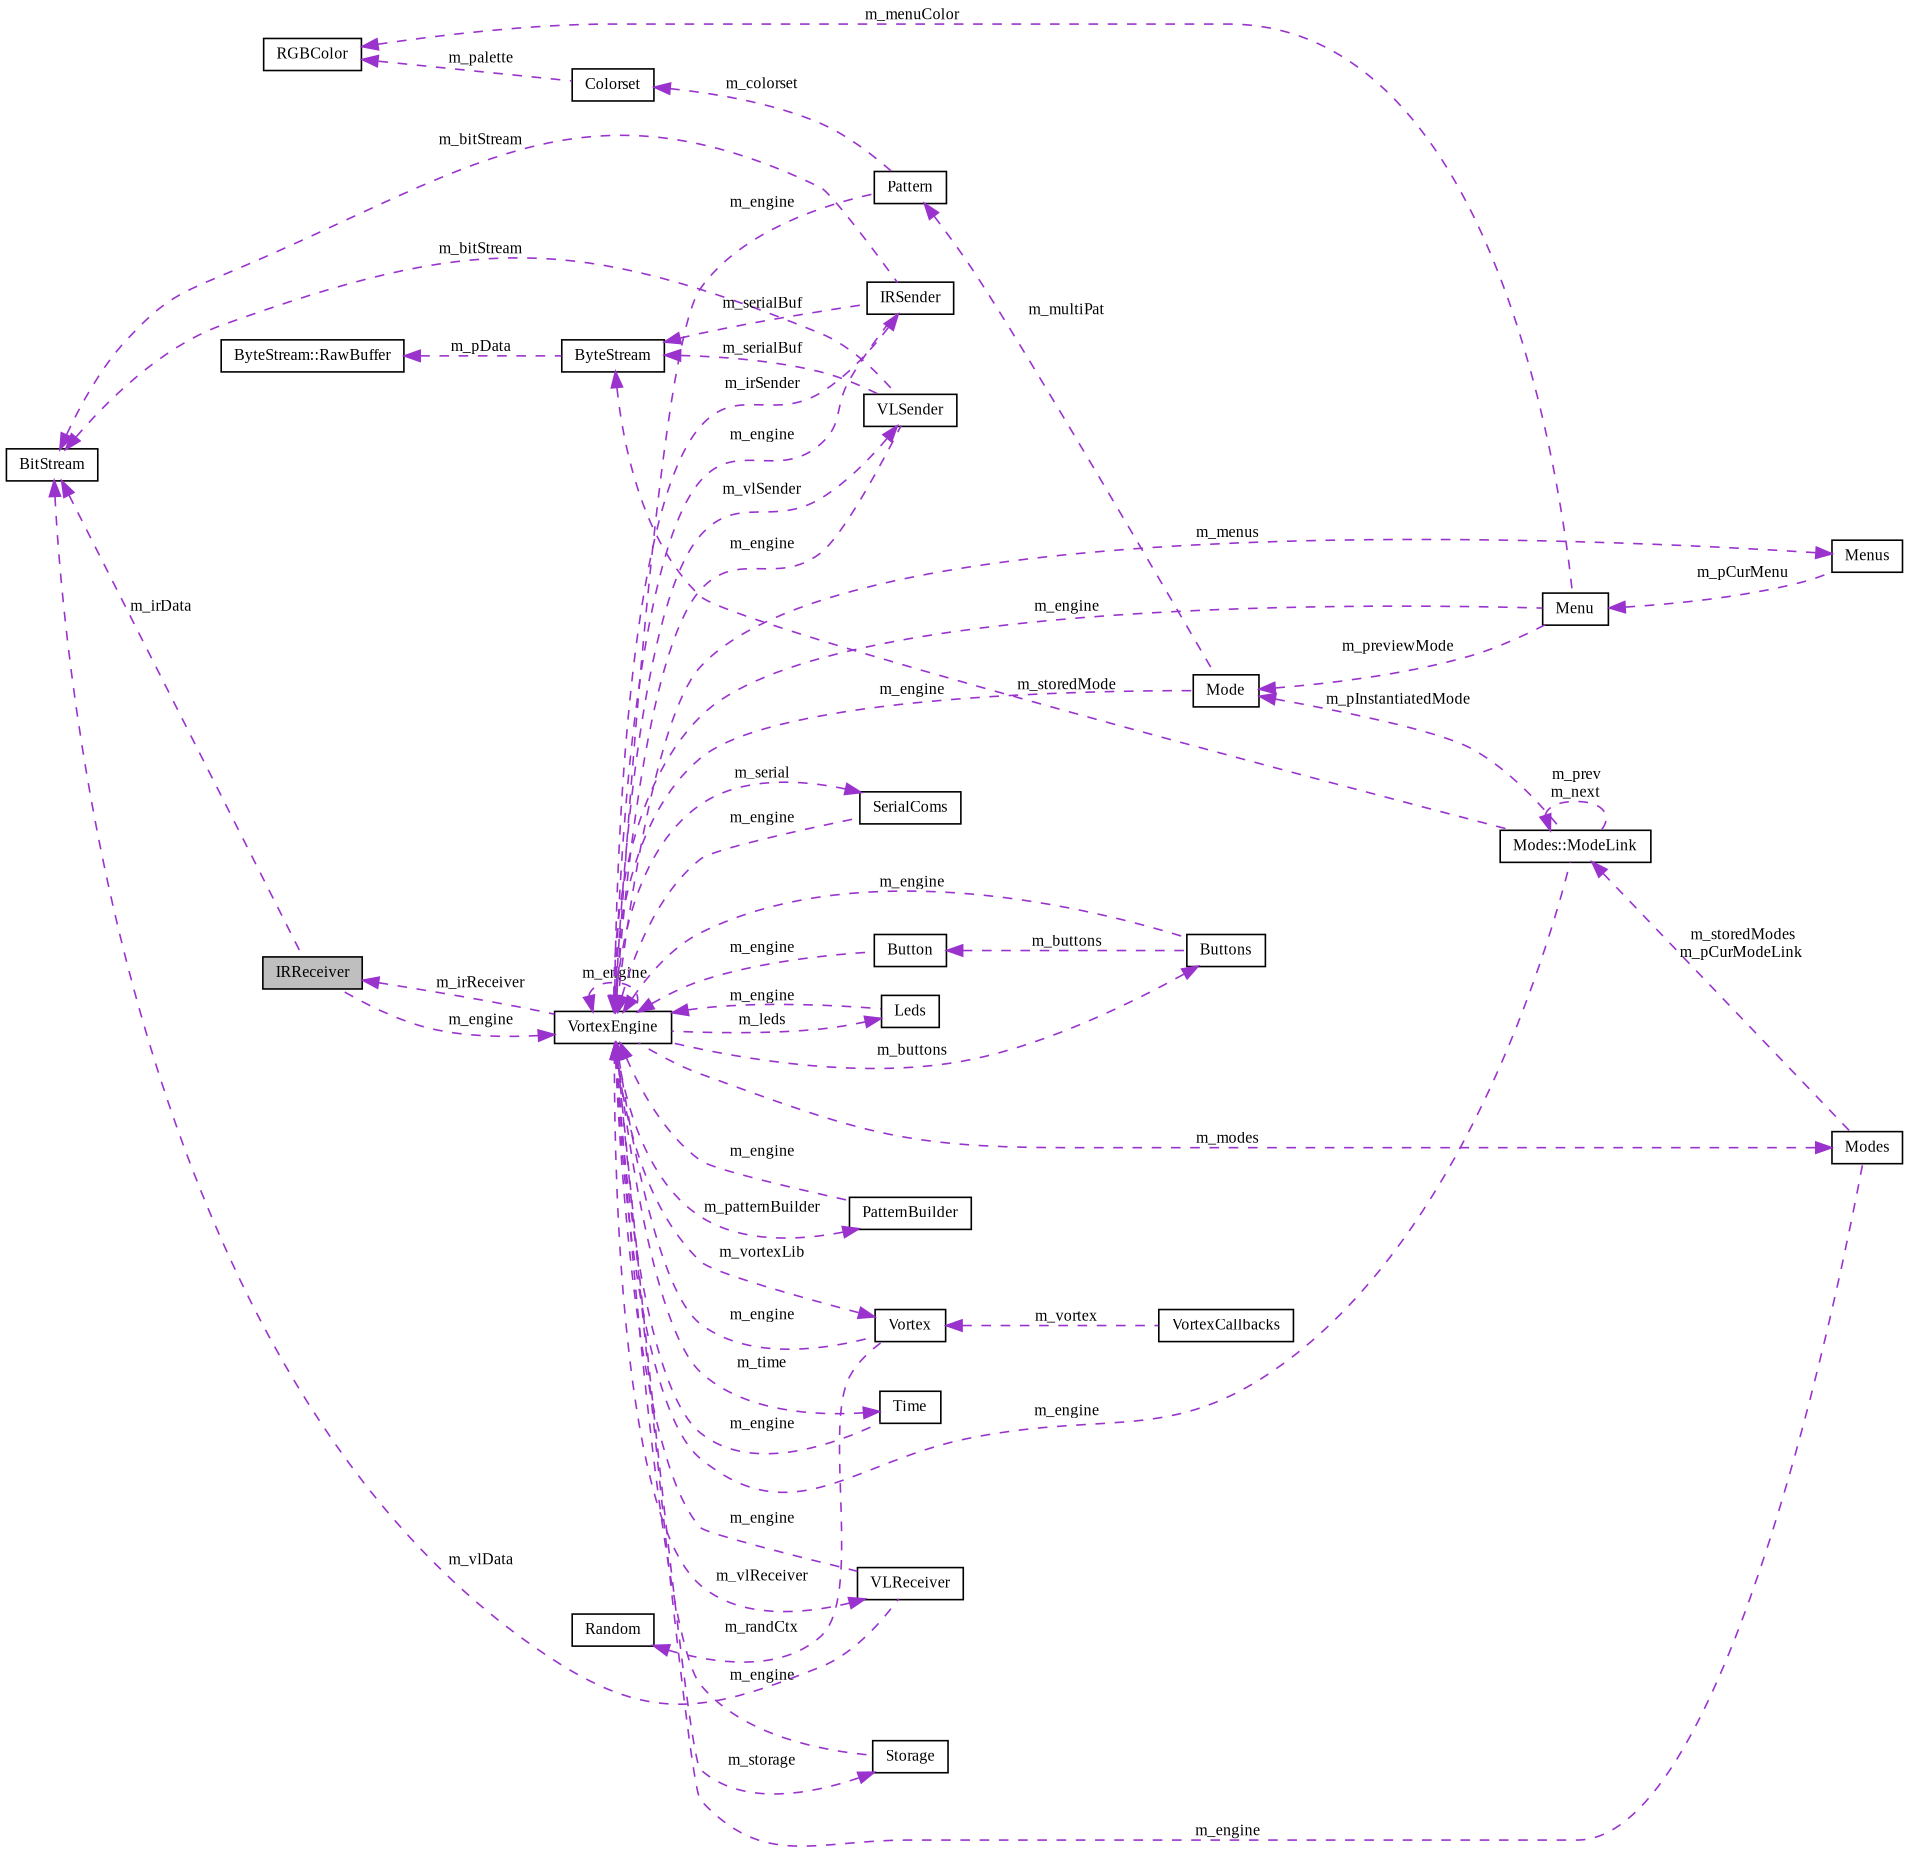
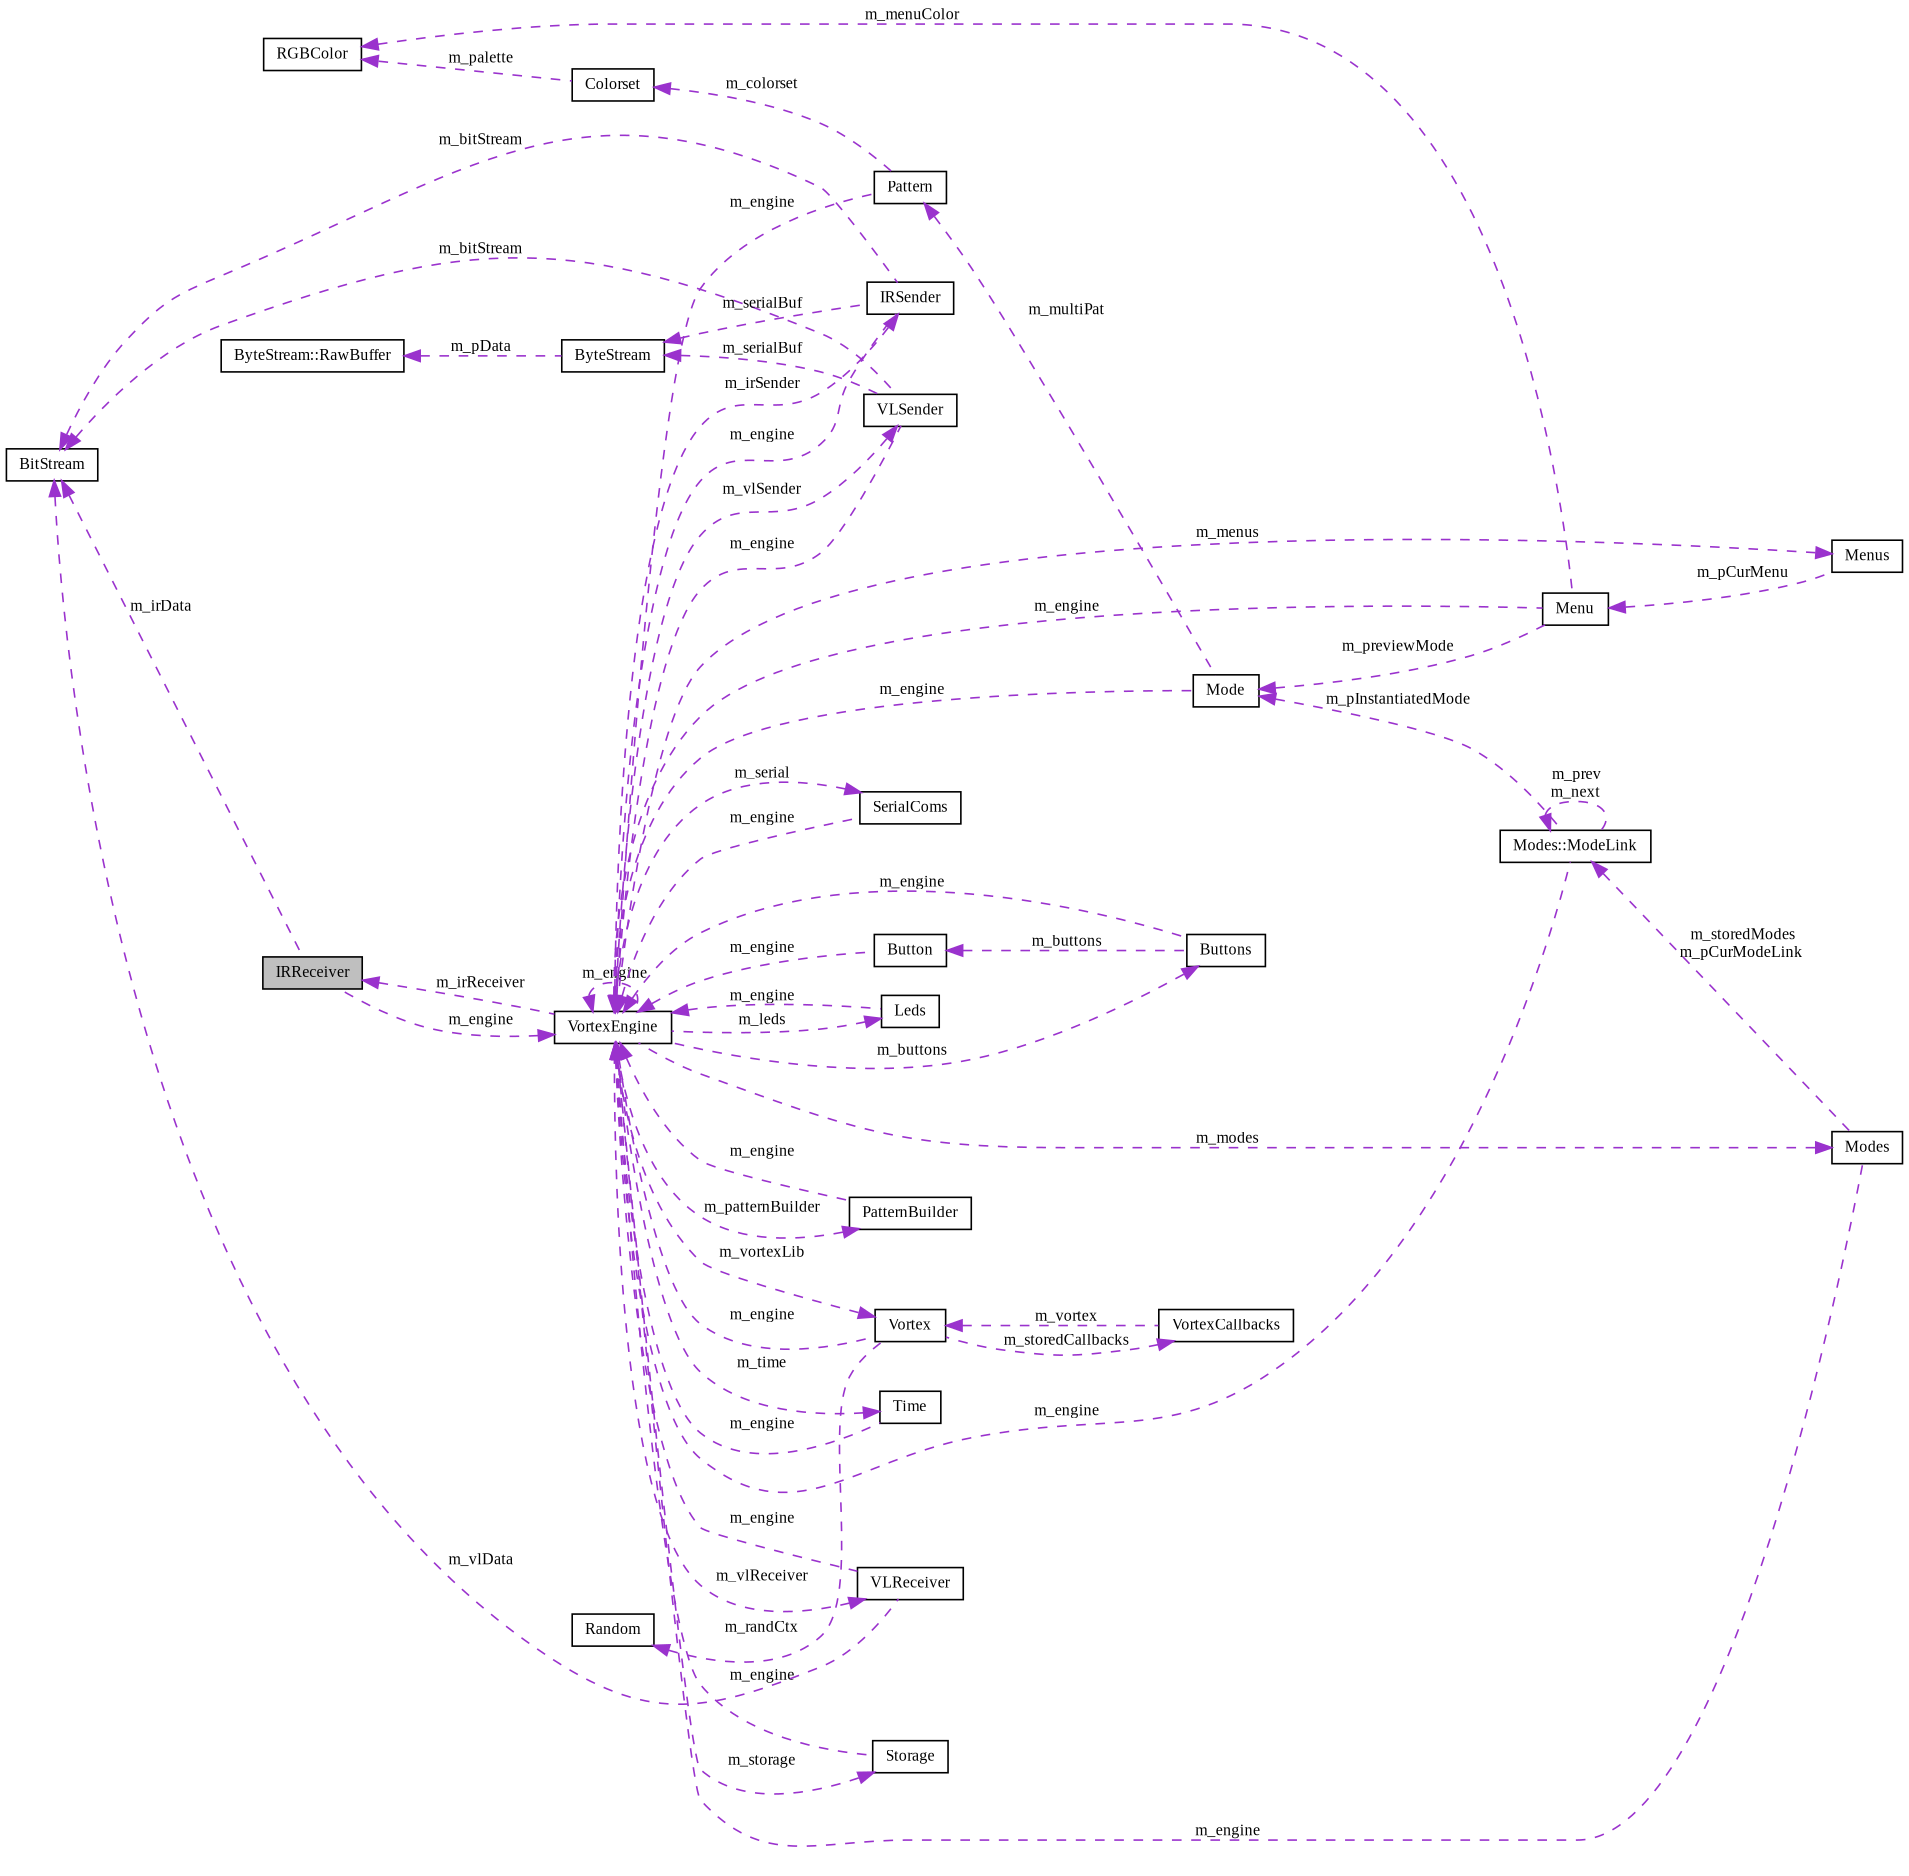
edge "Modes::ModeLink" -> "ByteStream": removed, label "m_storedMode"
edge "Vortex" -> "VortexCallbacks": added, label "m_storedCallbacks"
